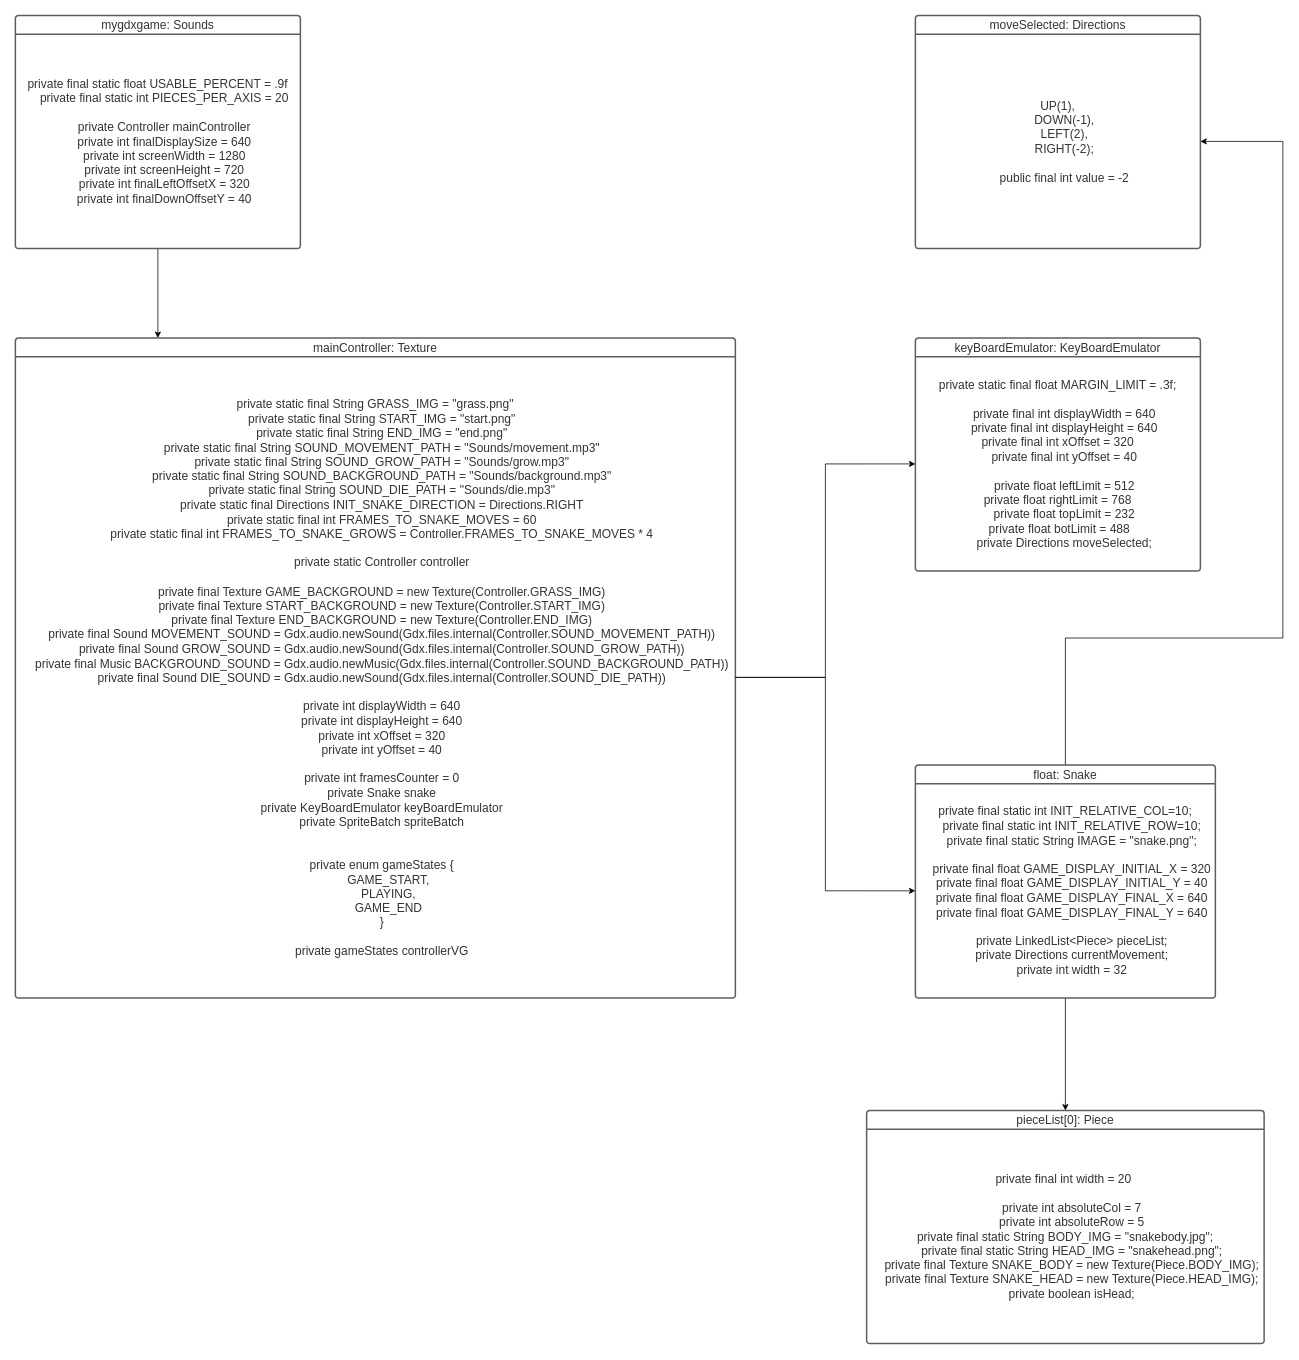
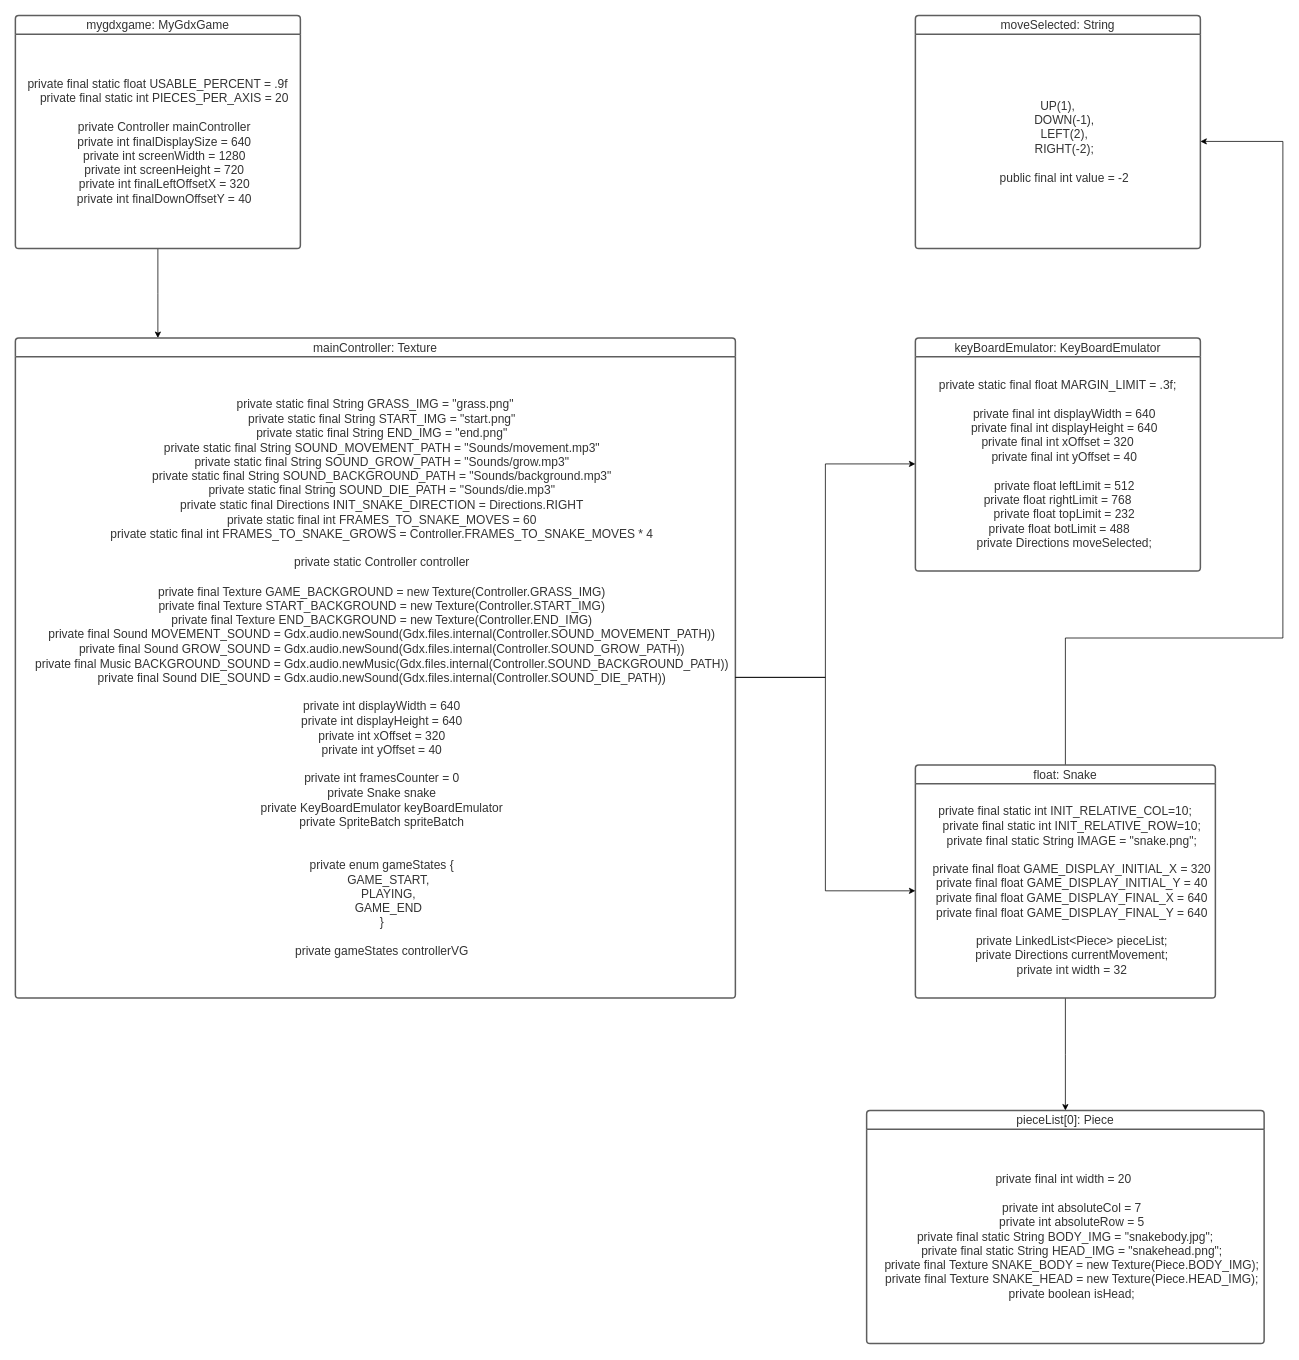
node "mygdxgame: Sounds": label "mygdxgame: Sounds" -> "mygdxgame: MyGdxGame"
node "moveSelected: Directions": label "moveSelected: Directions" -> "moveSelected: String"
